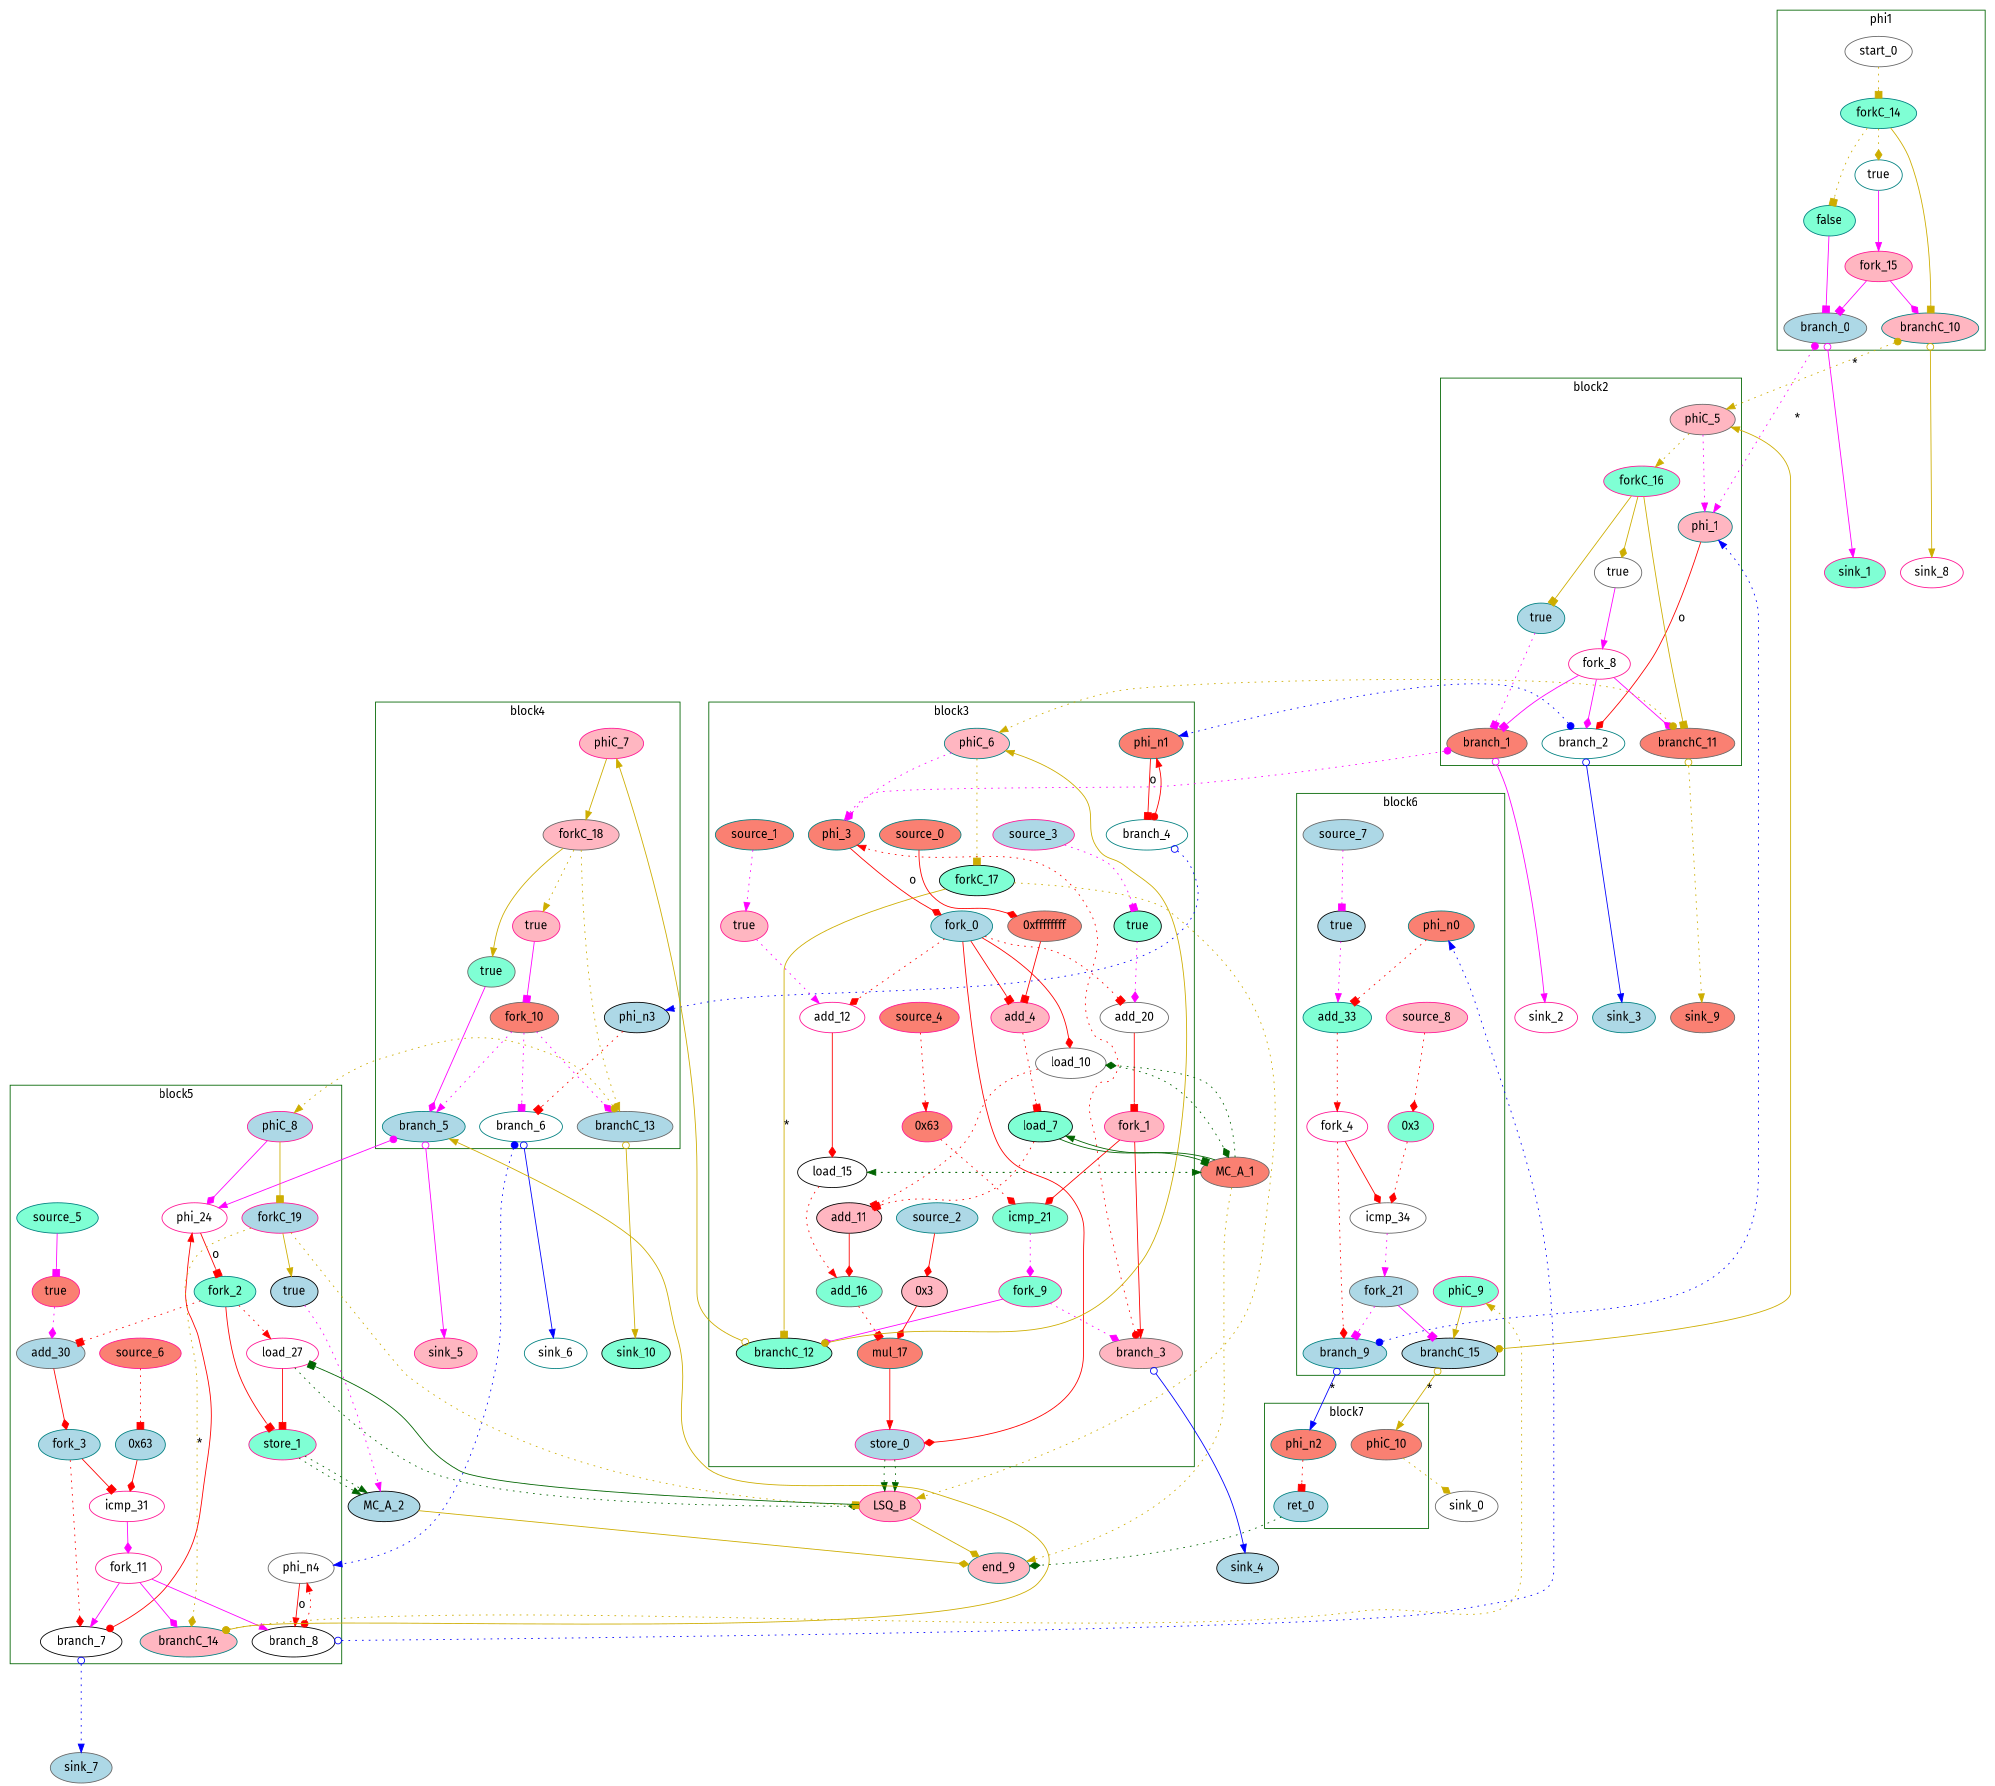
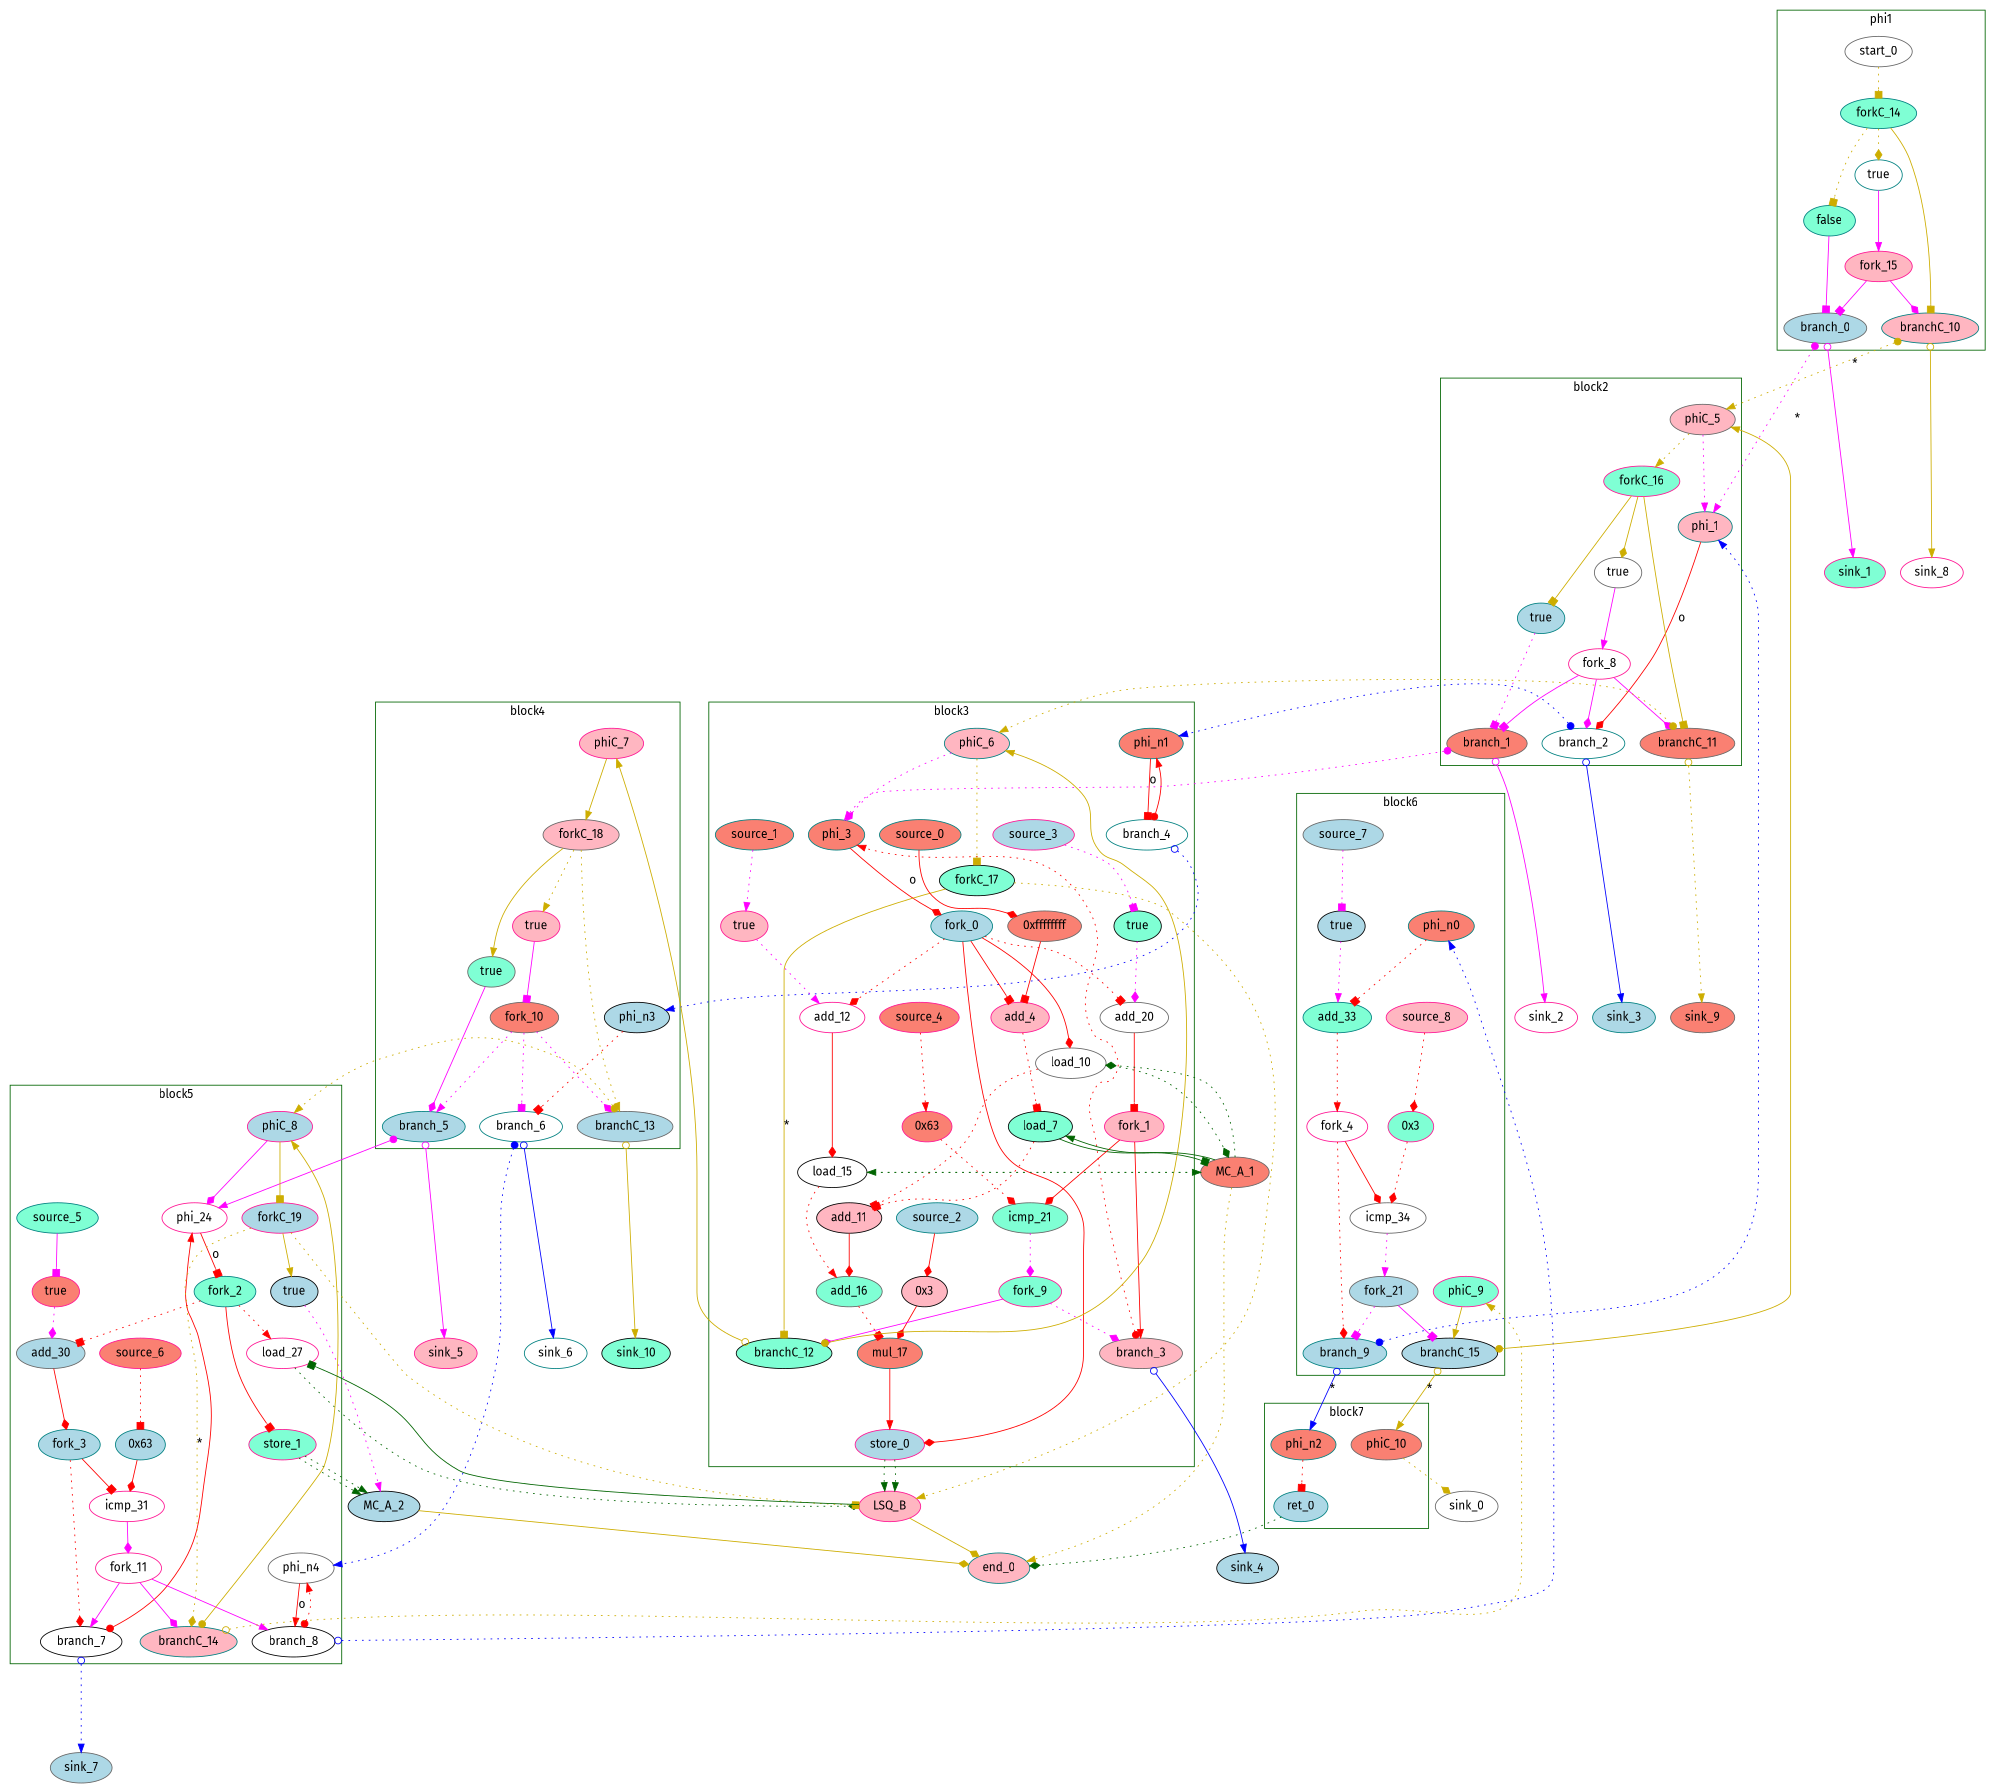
edge "load_27" -> "store_1": removed
node "end_9": label "end_9" -> "end_0"
edge "branch_5" -- "branchC_14": now "phiC_8" -- "branchC_14"
